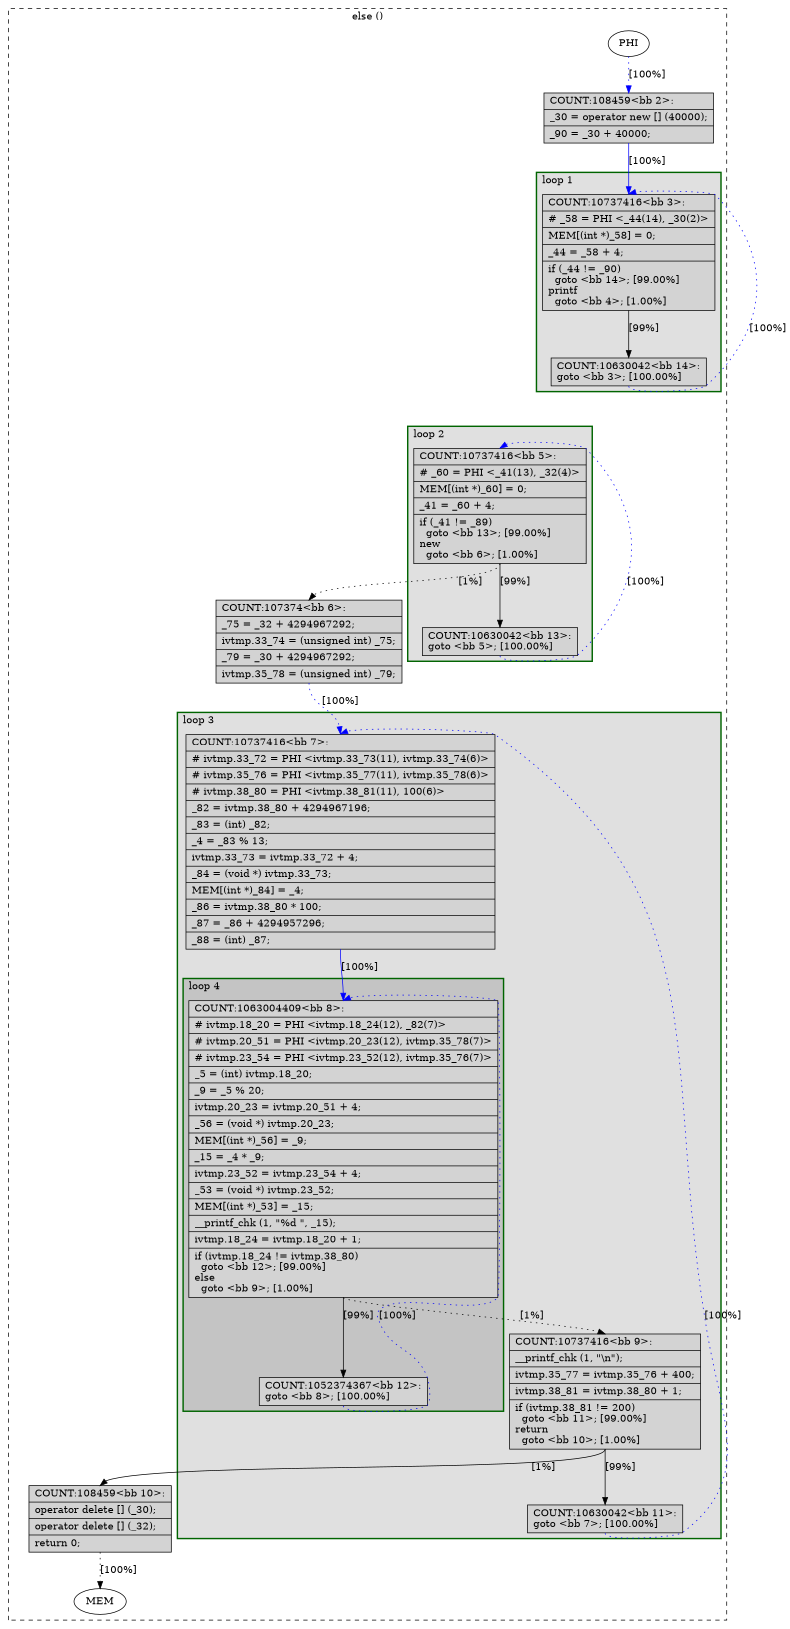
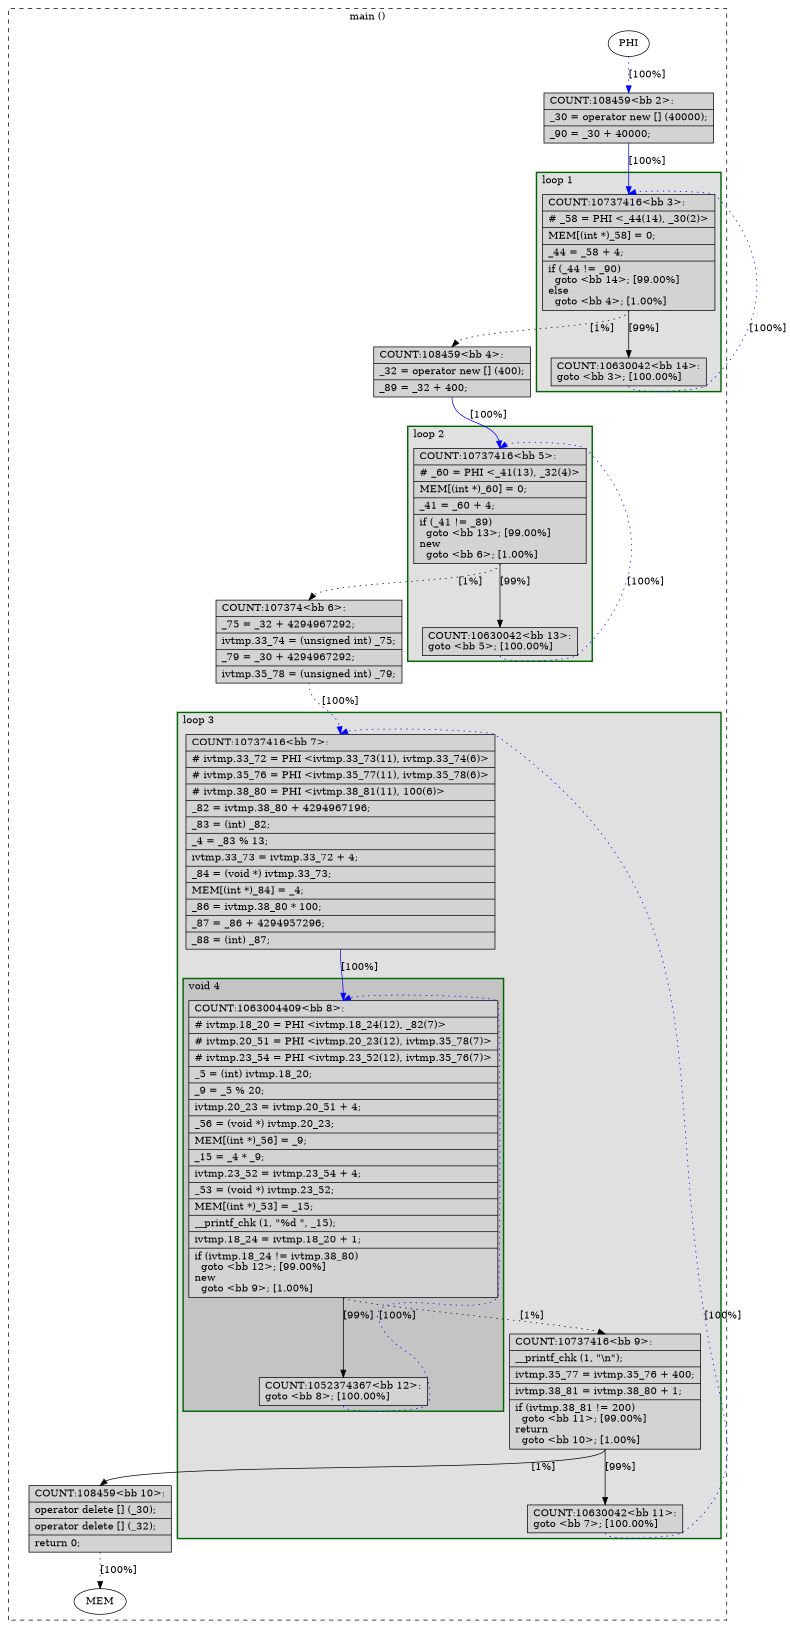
cluster "else ()": label "else ()" -> "main ()"
node "COUNT:10737416<bb 3>:": text "printf" -> "else"
node "COUNT:108459<bb 4>:": added
cluster "loop 4": label "loop 4" -> "void 4"
node "COUNT:1063004409<bb 8>:": text "else" -> "new"
